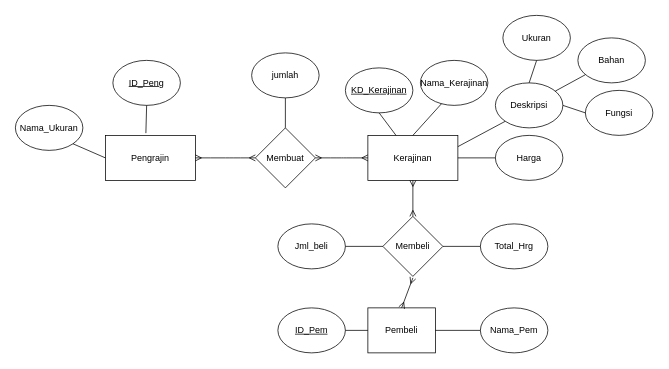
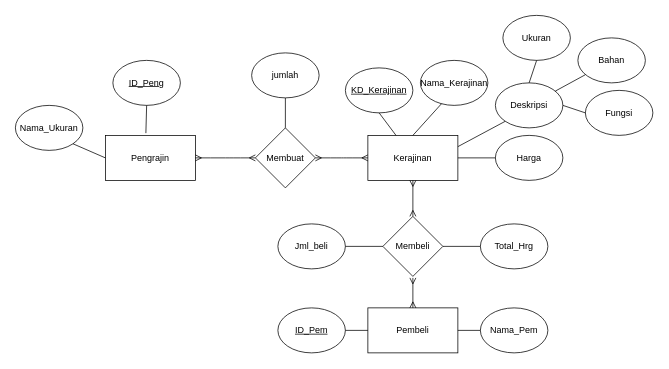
node "Pembeli": size 68x45 -> 90x45
